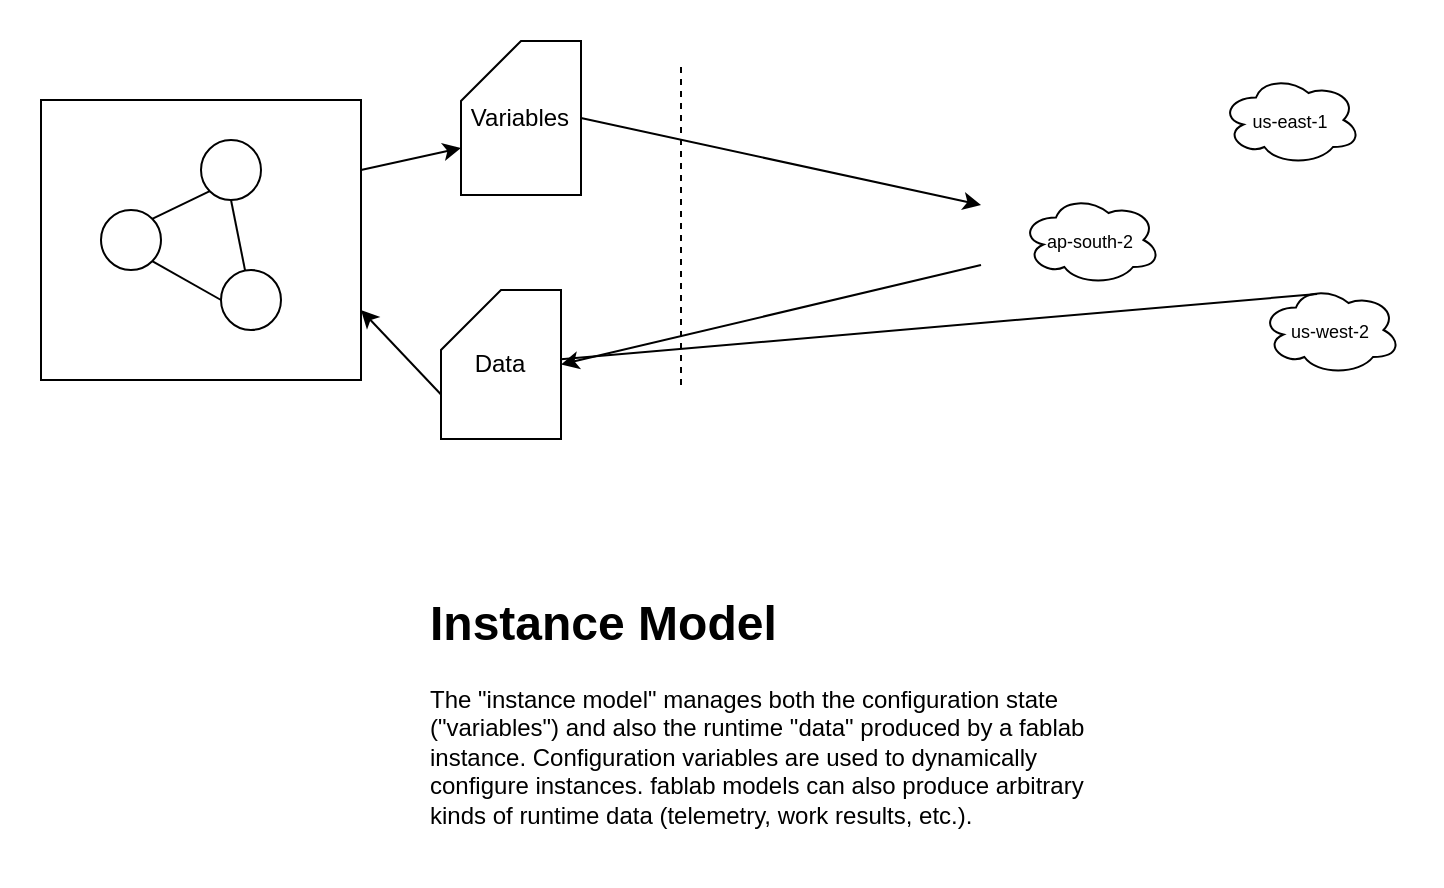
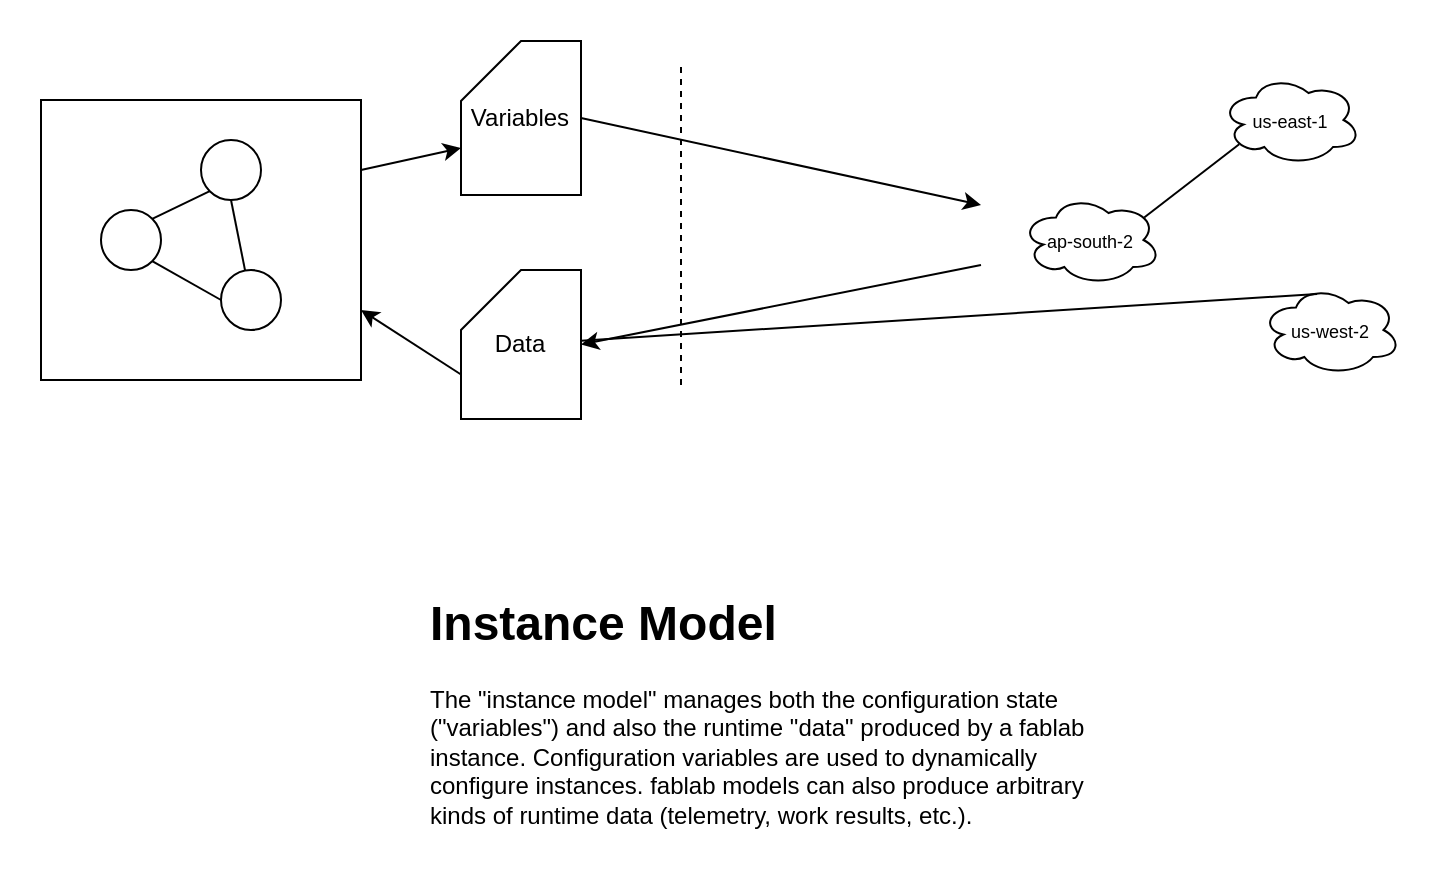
edge "us-east-1" -- "ap-south-2": added
node "Data": moved (501, 365) -> (521, 345)
